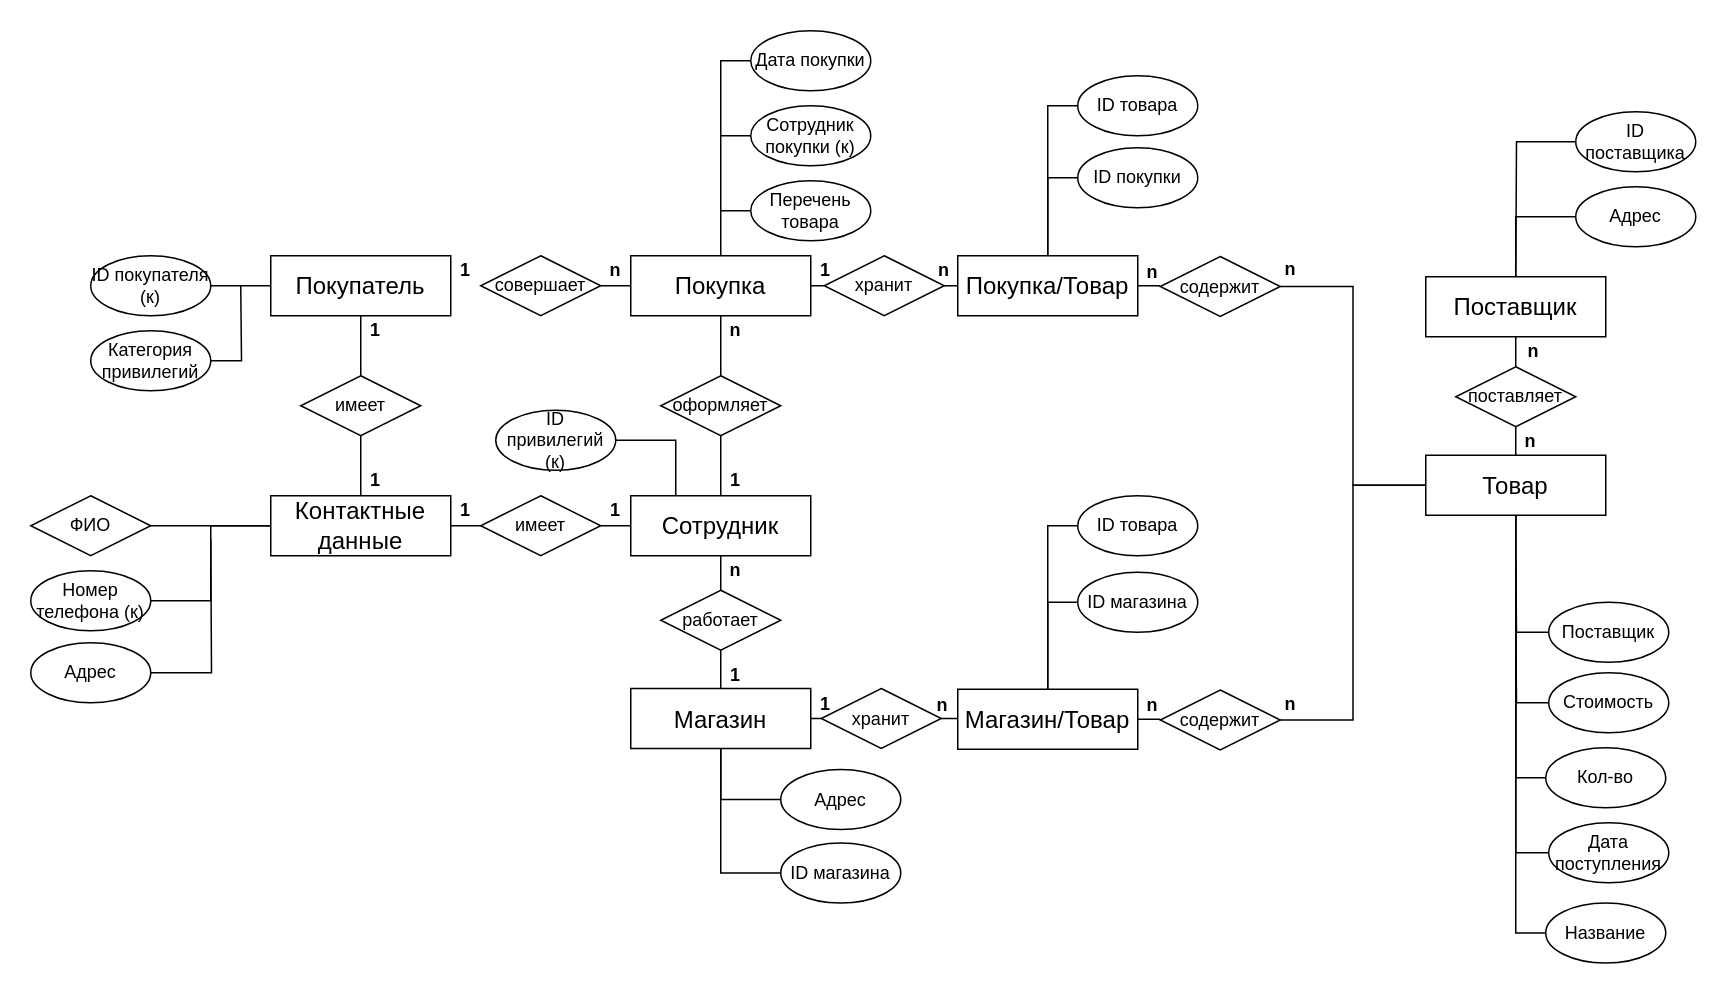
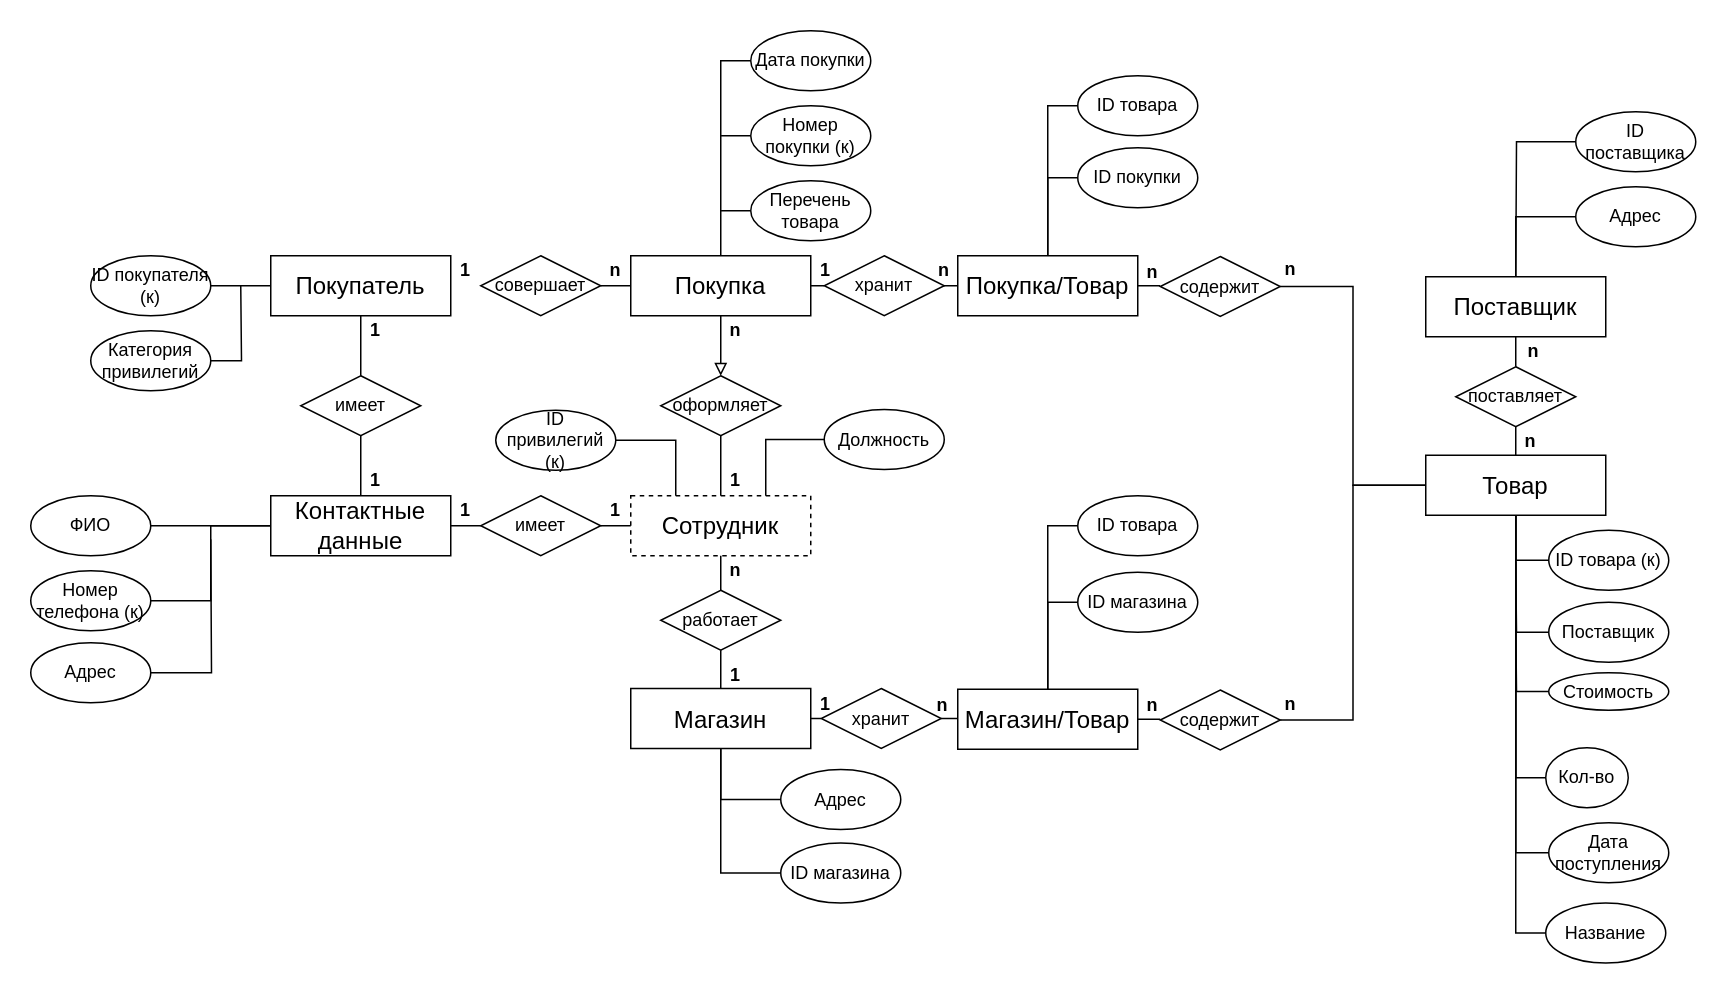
node "Сотрудник покупки (к)": label "Сотрудник покупки (к)" -> "Номер покупки (к)"
edge "Покупка" -- "оформляет": arrowhead none -> block
edge "Должность" -- "Сотрудник": added
node "Должность": added
node "ФИО": shape diamond -> ellipse
node "Сотрудник": style solid -> dashed
edge "Товар" -- "ID товара (к)": added
node "ID товара (к)": added
node "Стоимость": size 120x60 -> 120x38
node "Кол-во": size 120x60 -> 83x60
